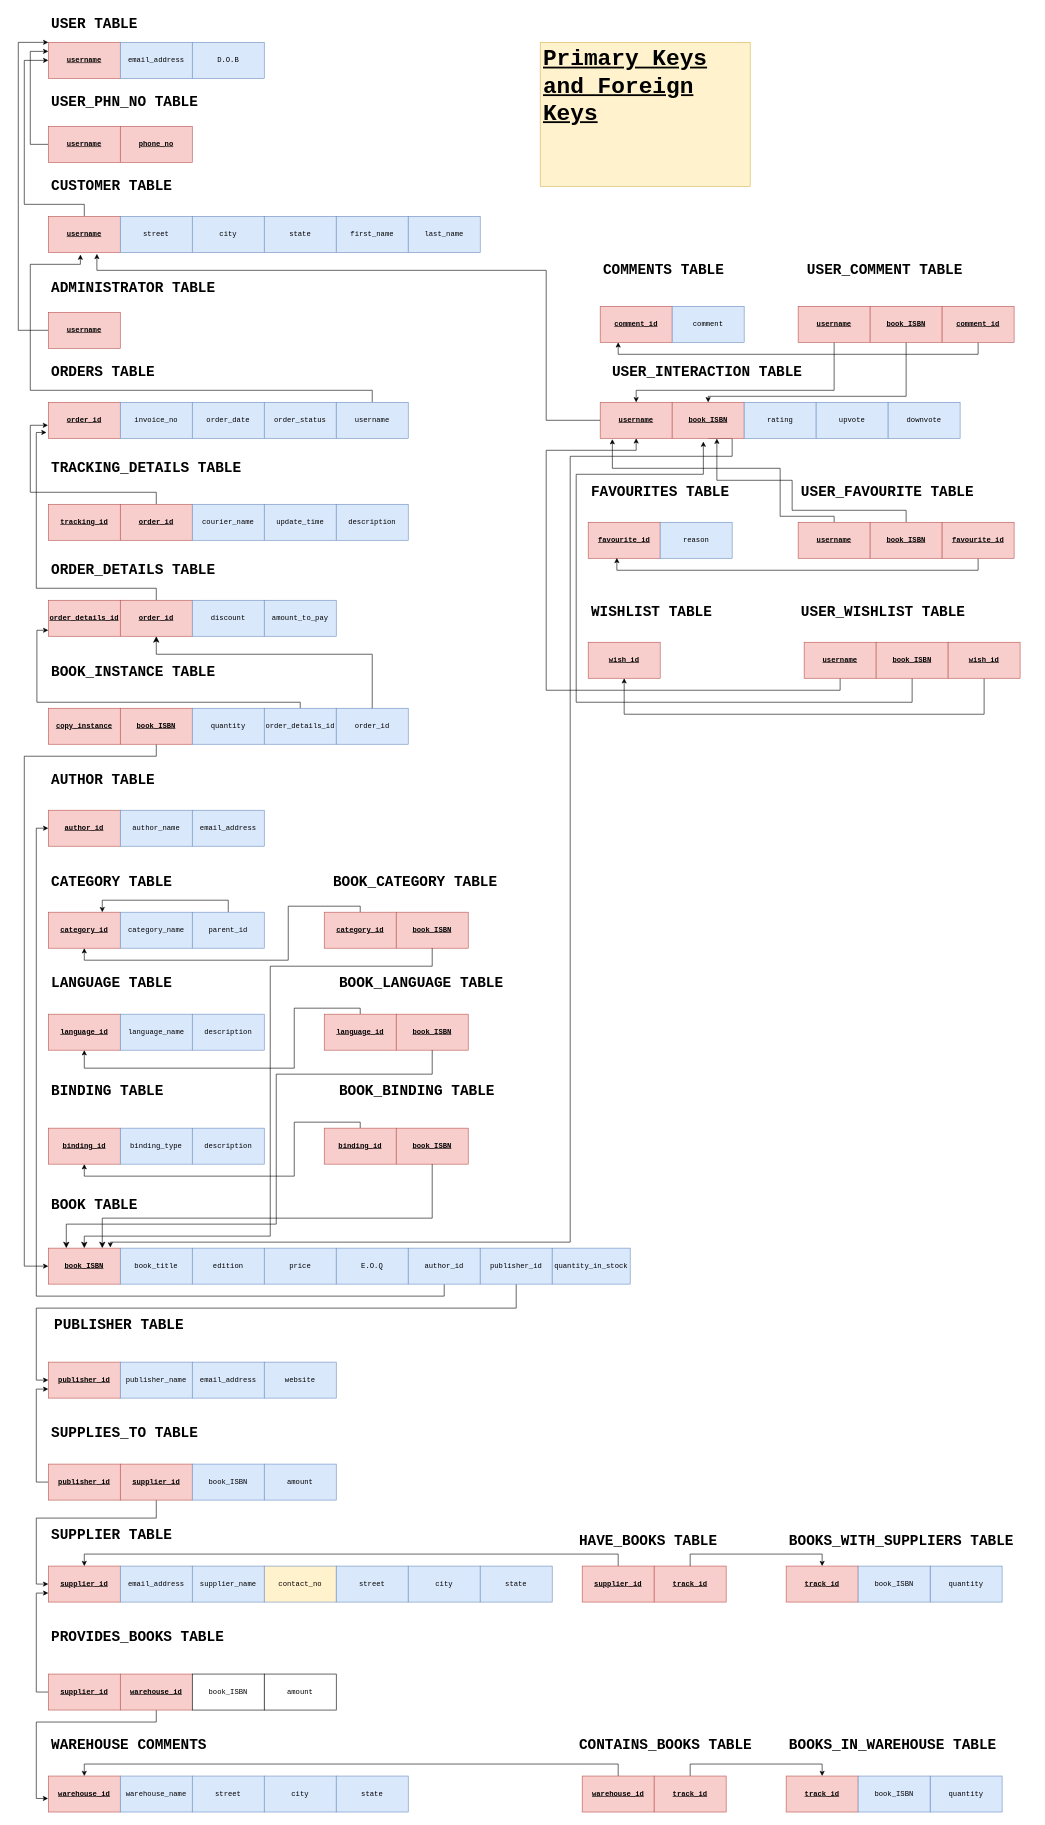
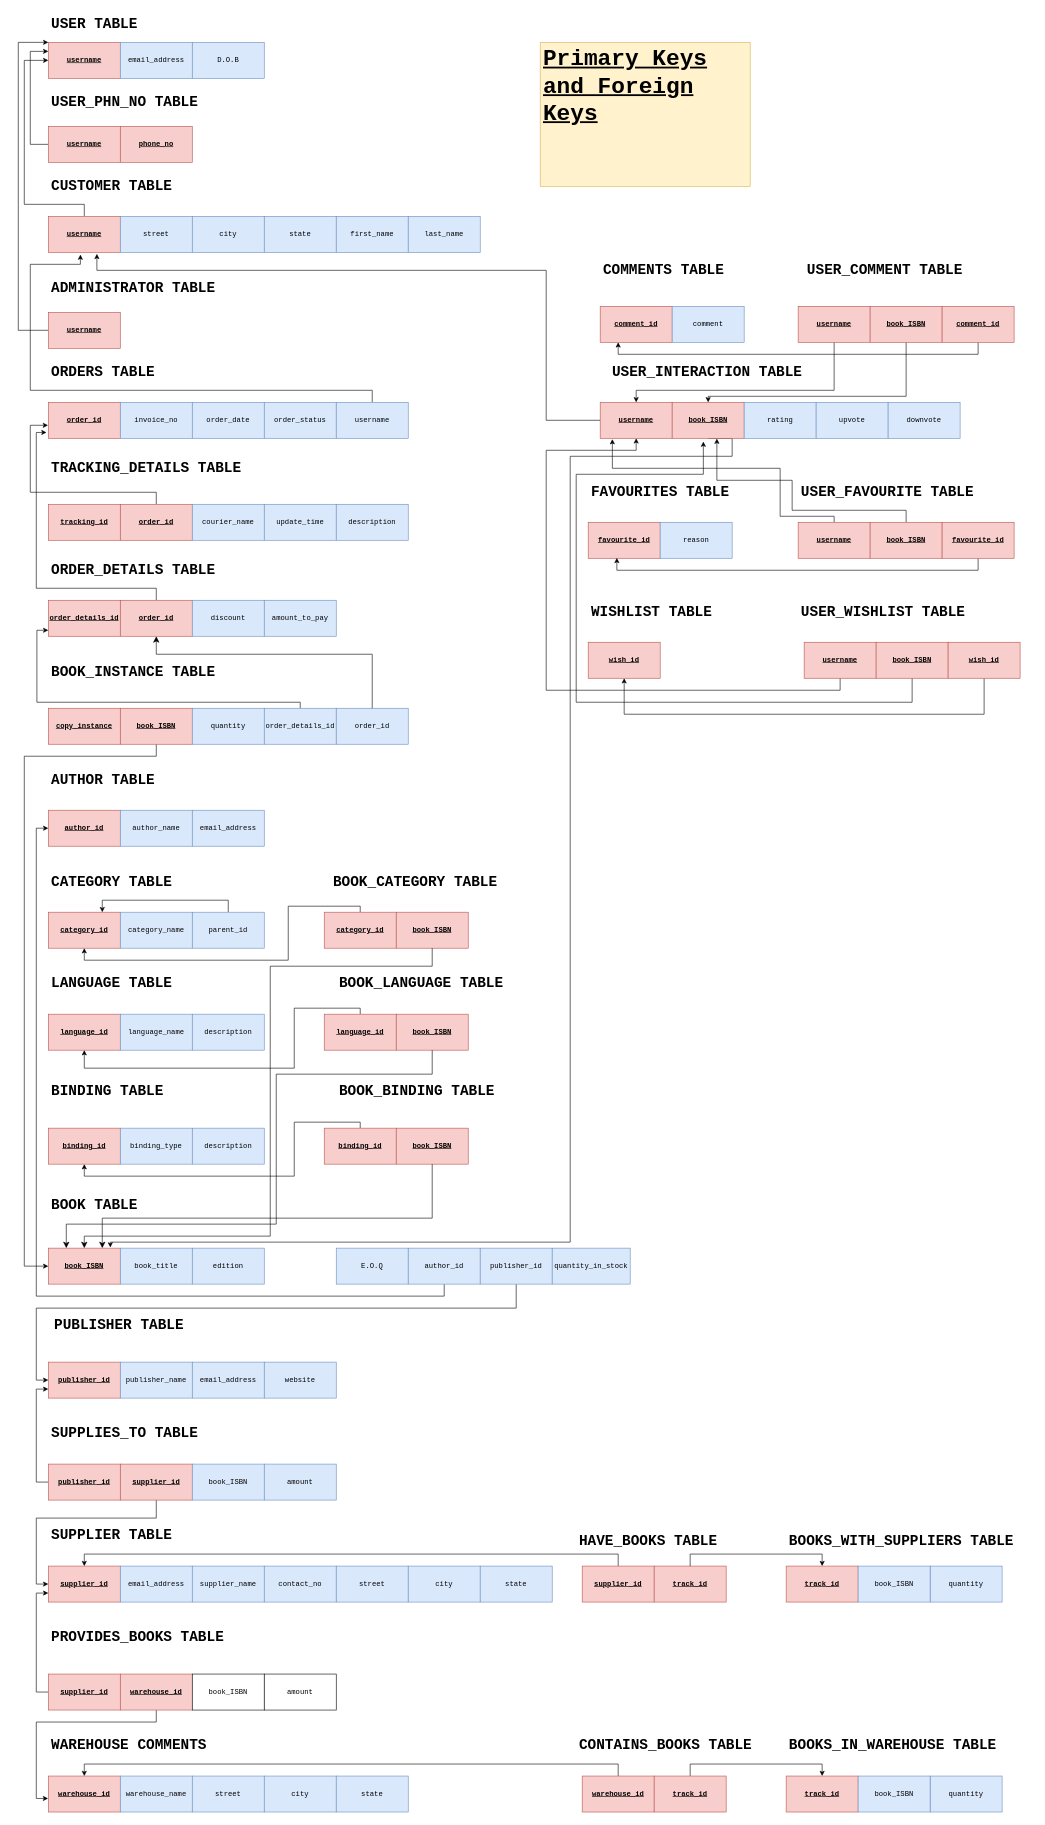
node "price": removed
node "contact_no": fillcolor #fff2cc -> #dae8fc
